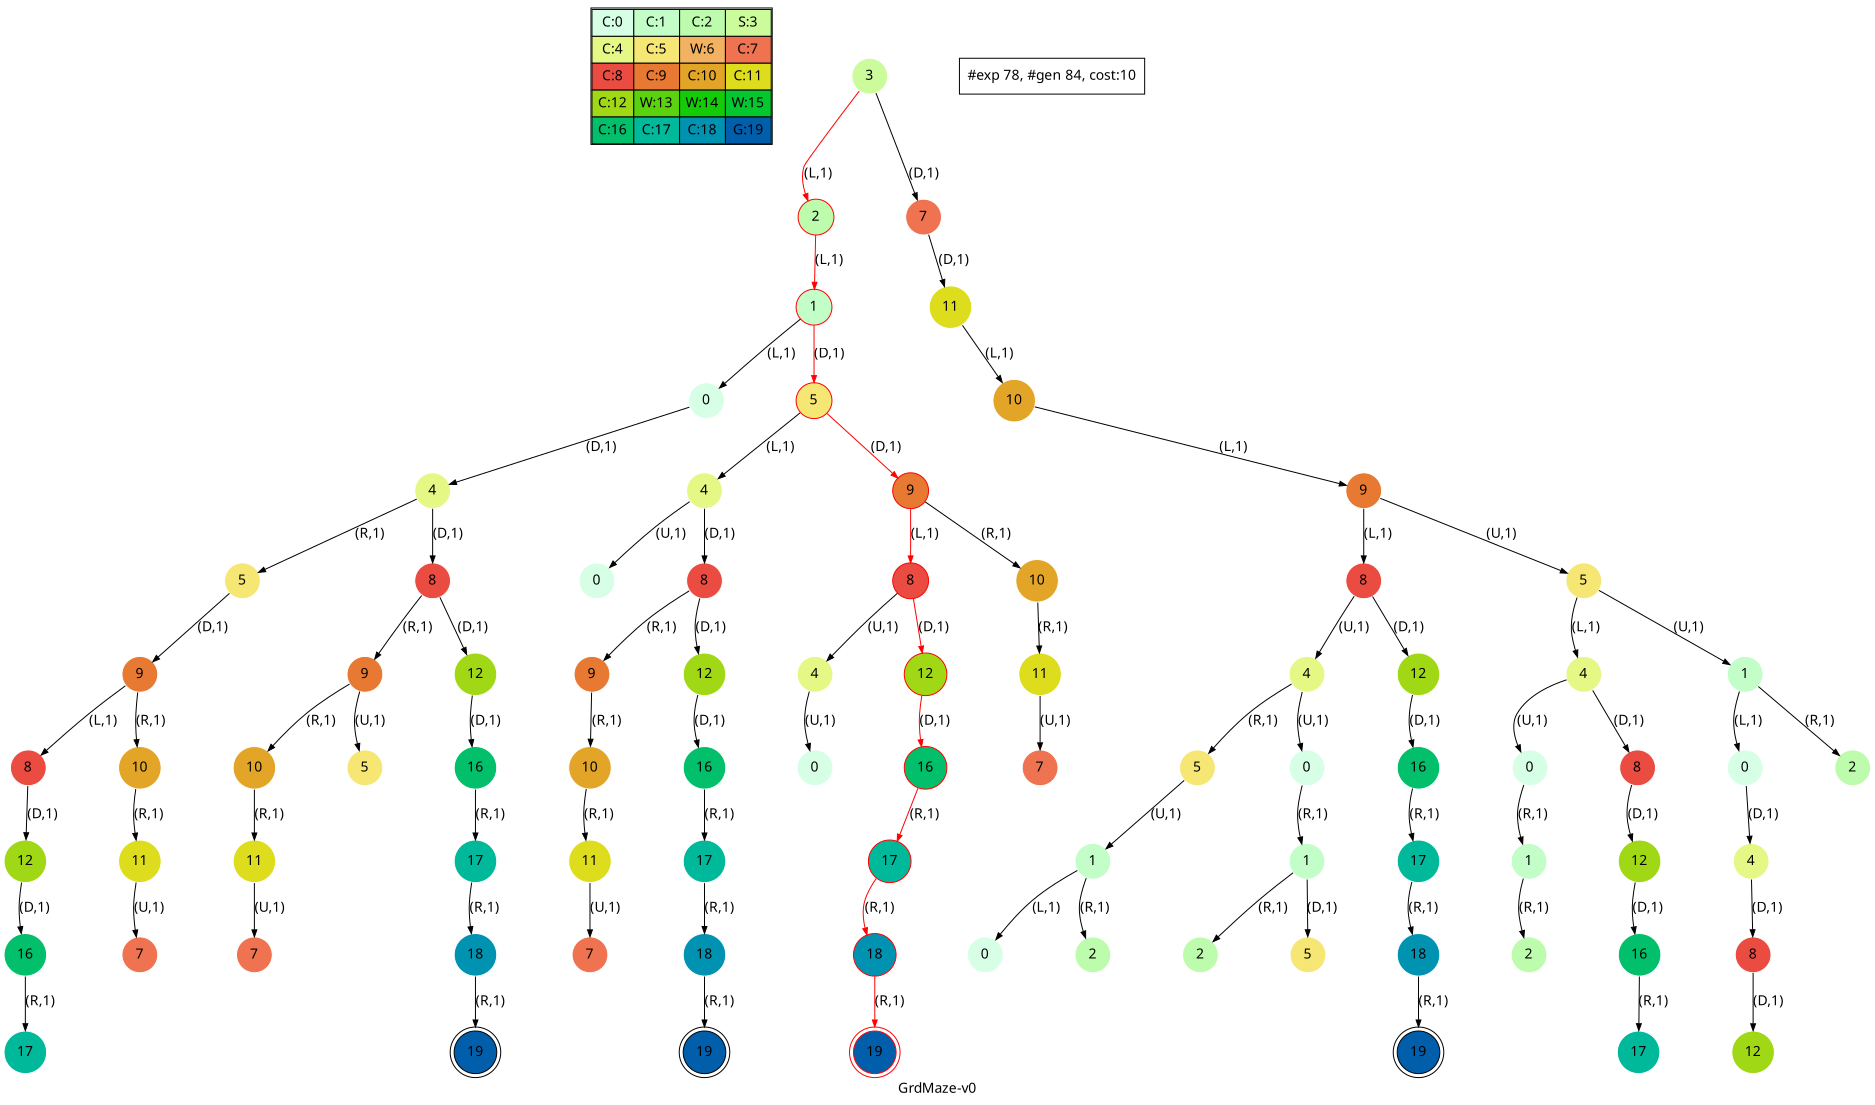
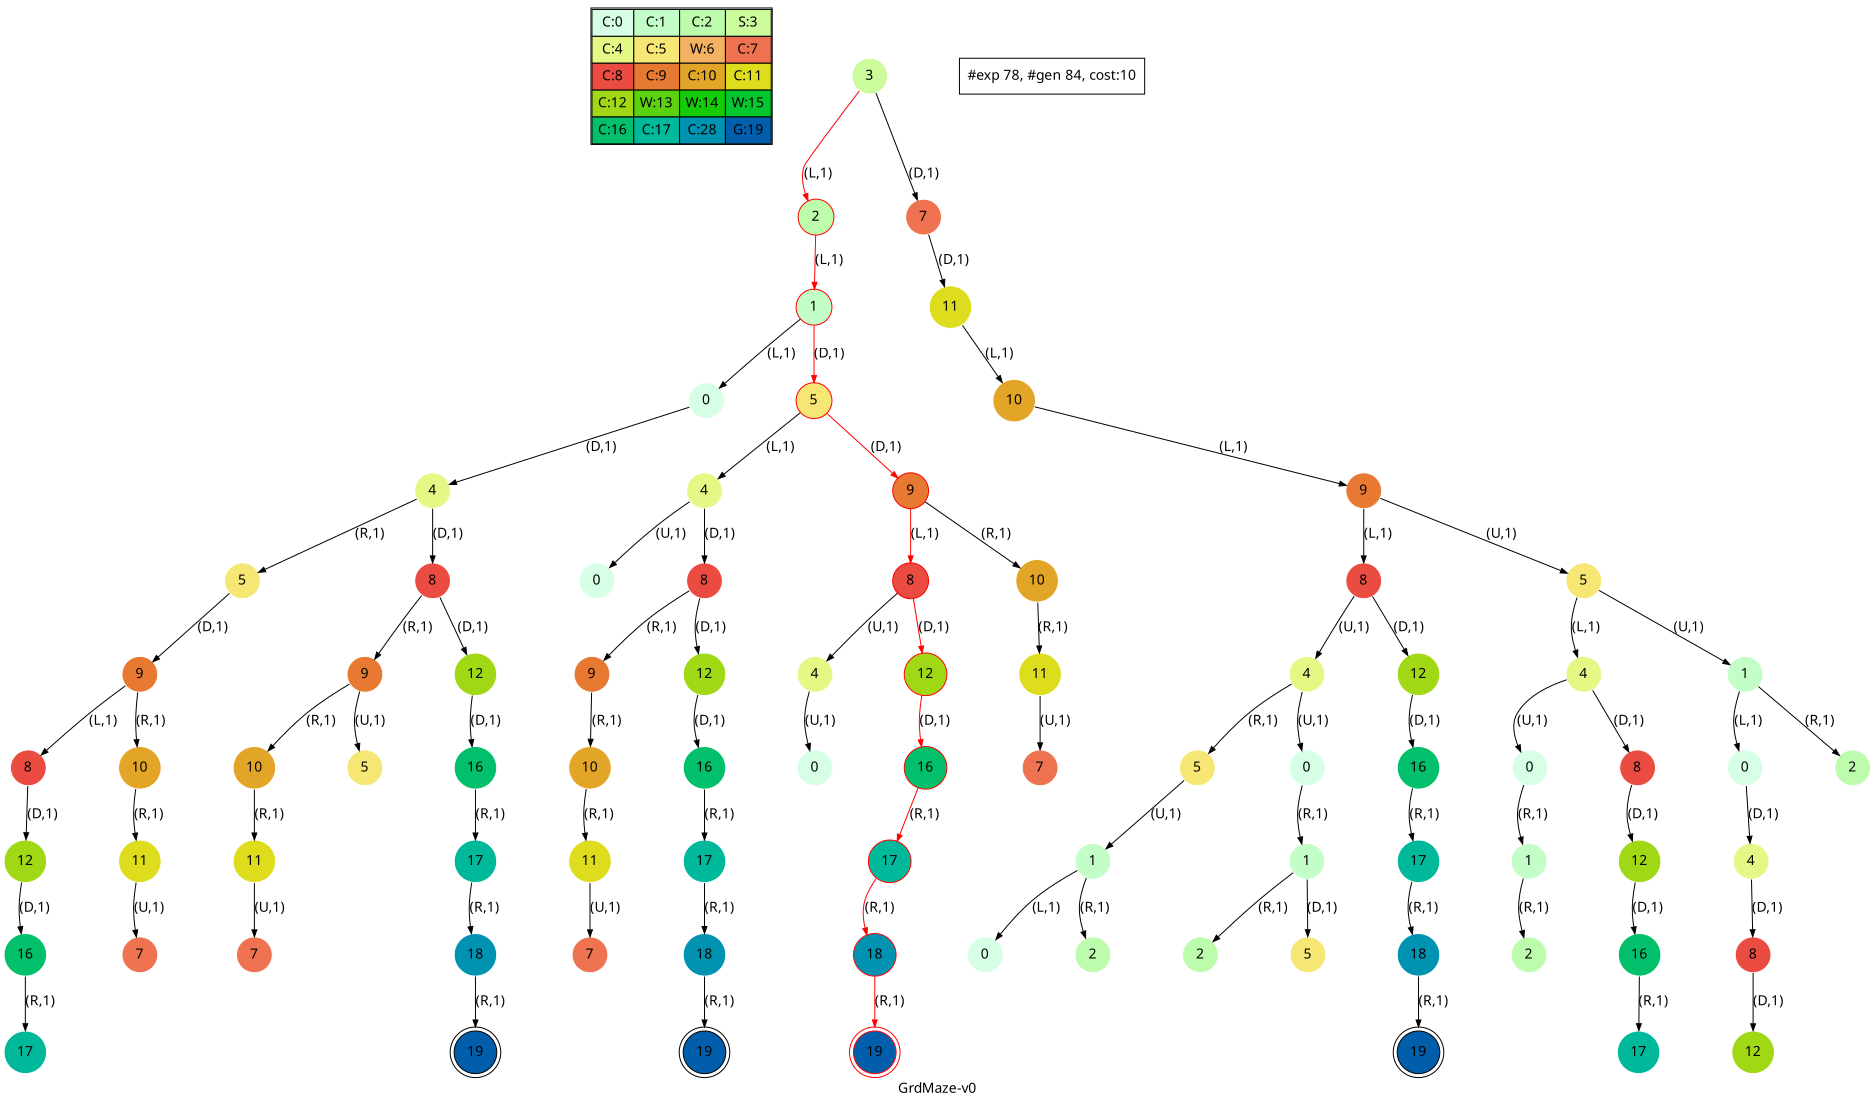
node "C:0": text "C:18" -> "C:28"
